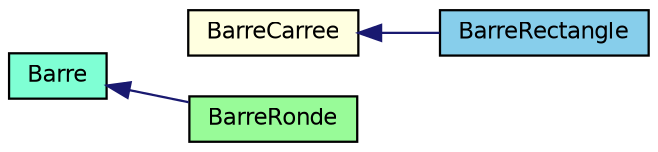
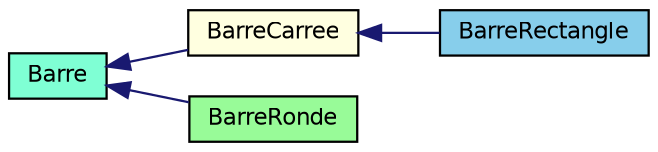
edge "BarreCarree" -> "Barre": added
